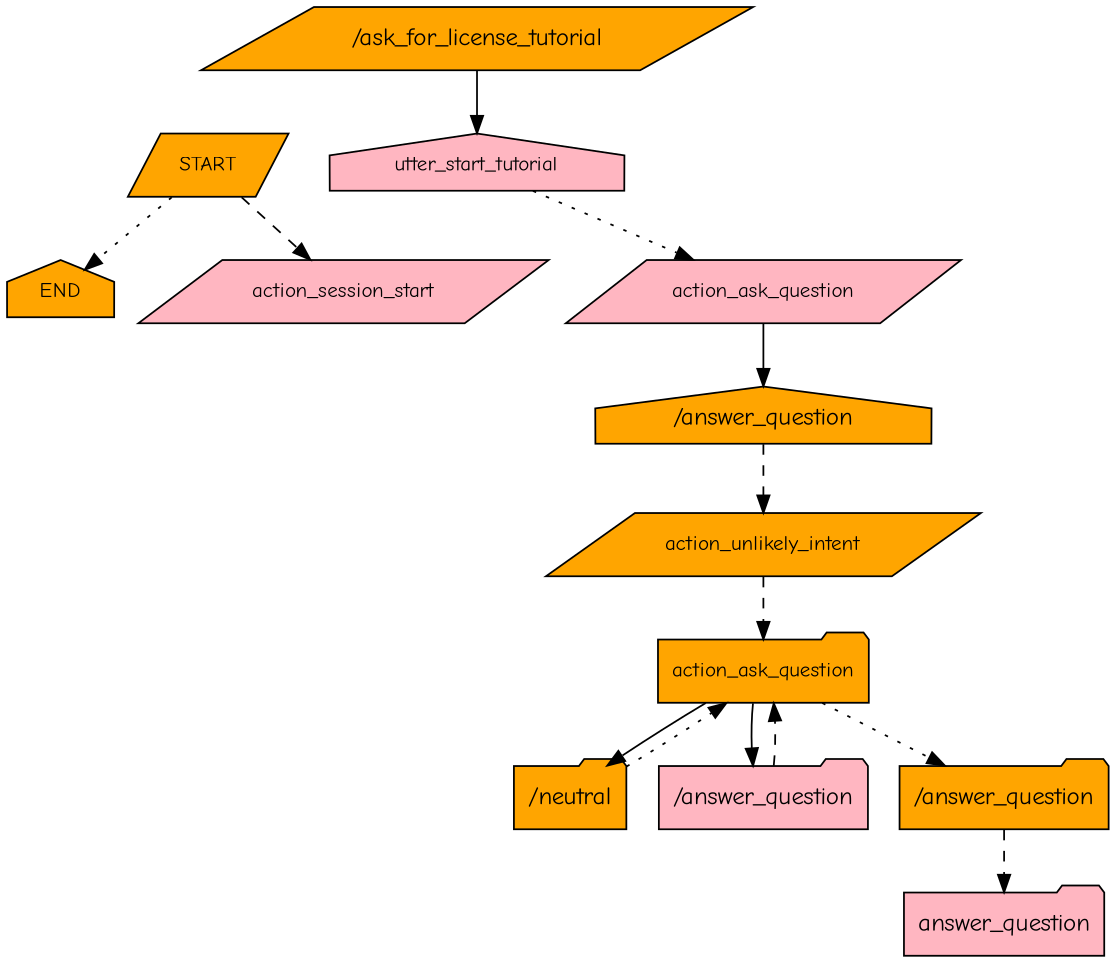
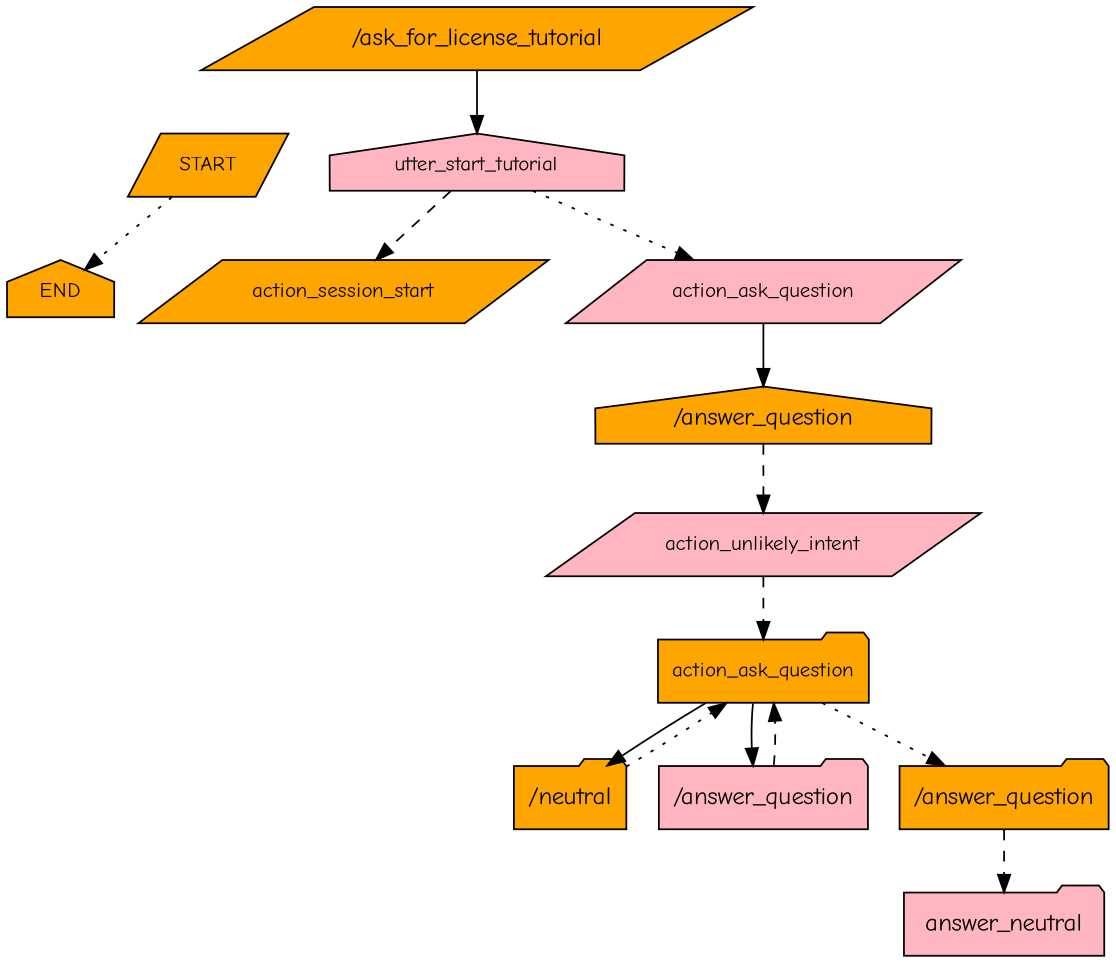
edge "START" -> "action_session_start": now "utter_start_tutorial" -> "action_session_start"
node "action_session_start": fillcolor lightpink -> orange
node "action_unlikely_intent": fillcolor orange -> lightpink
node "answer_question": label "answer_question" -> "answer_neutral"
